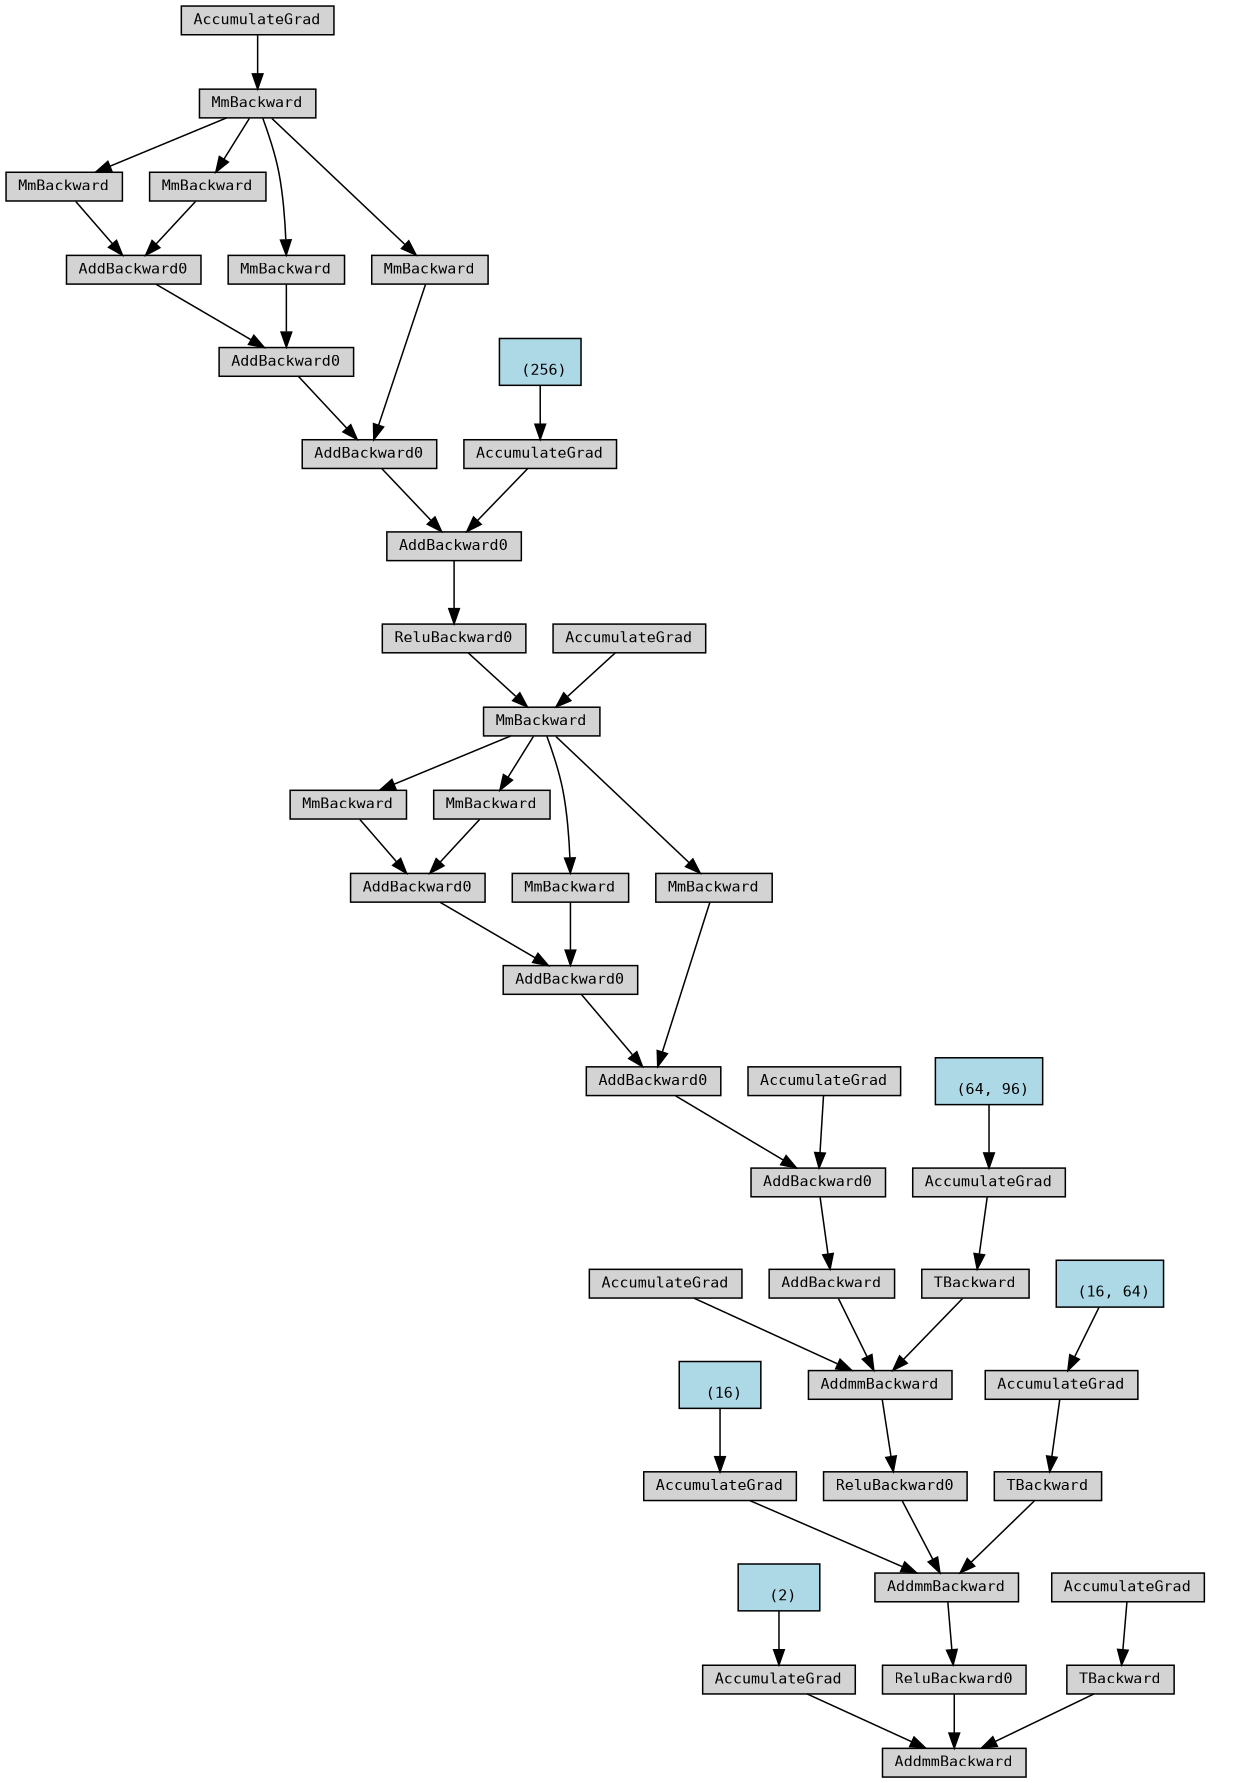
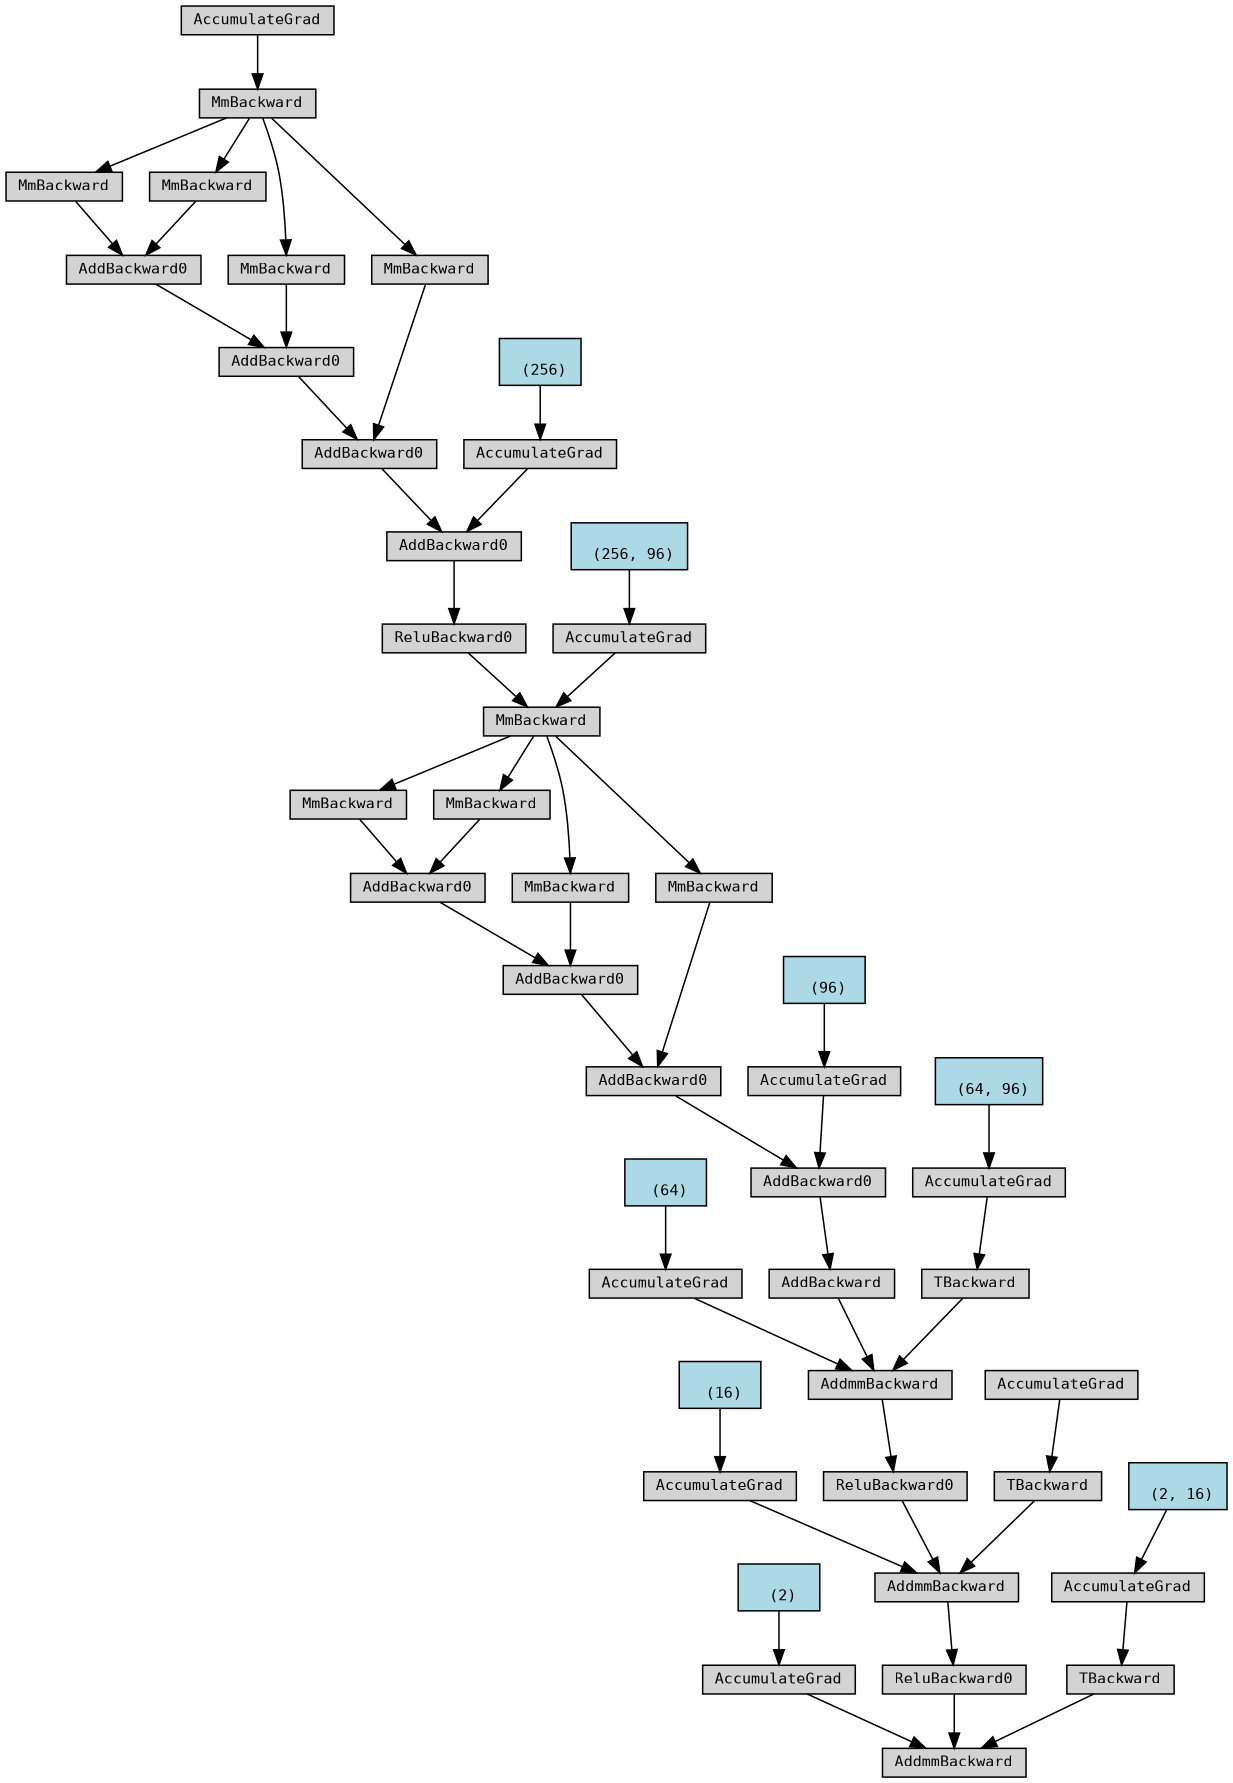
node "(256, 96)": added
node "(96)": added
node "(64)": added
node "(16, 64)": removed
node "(2, 16)": added
